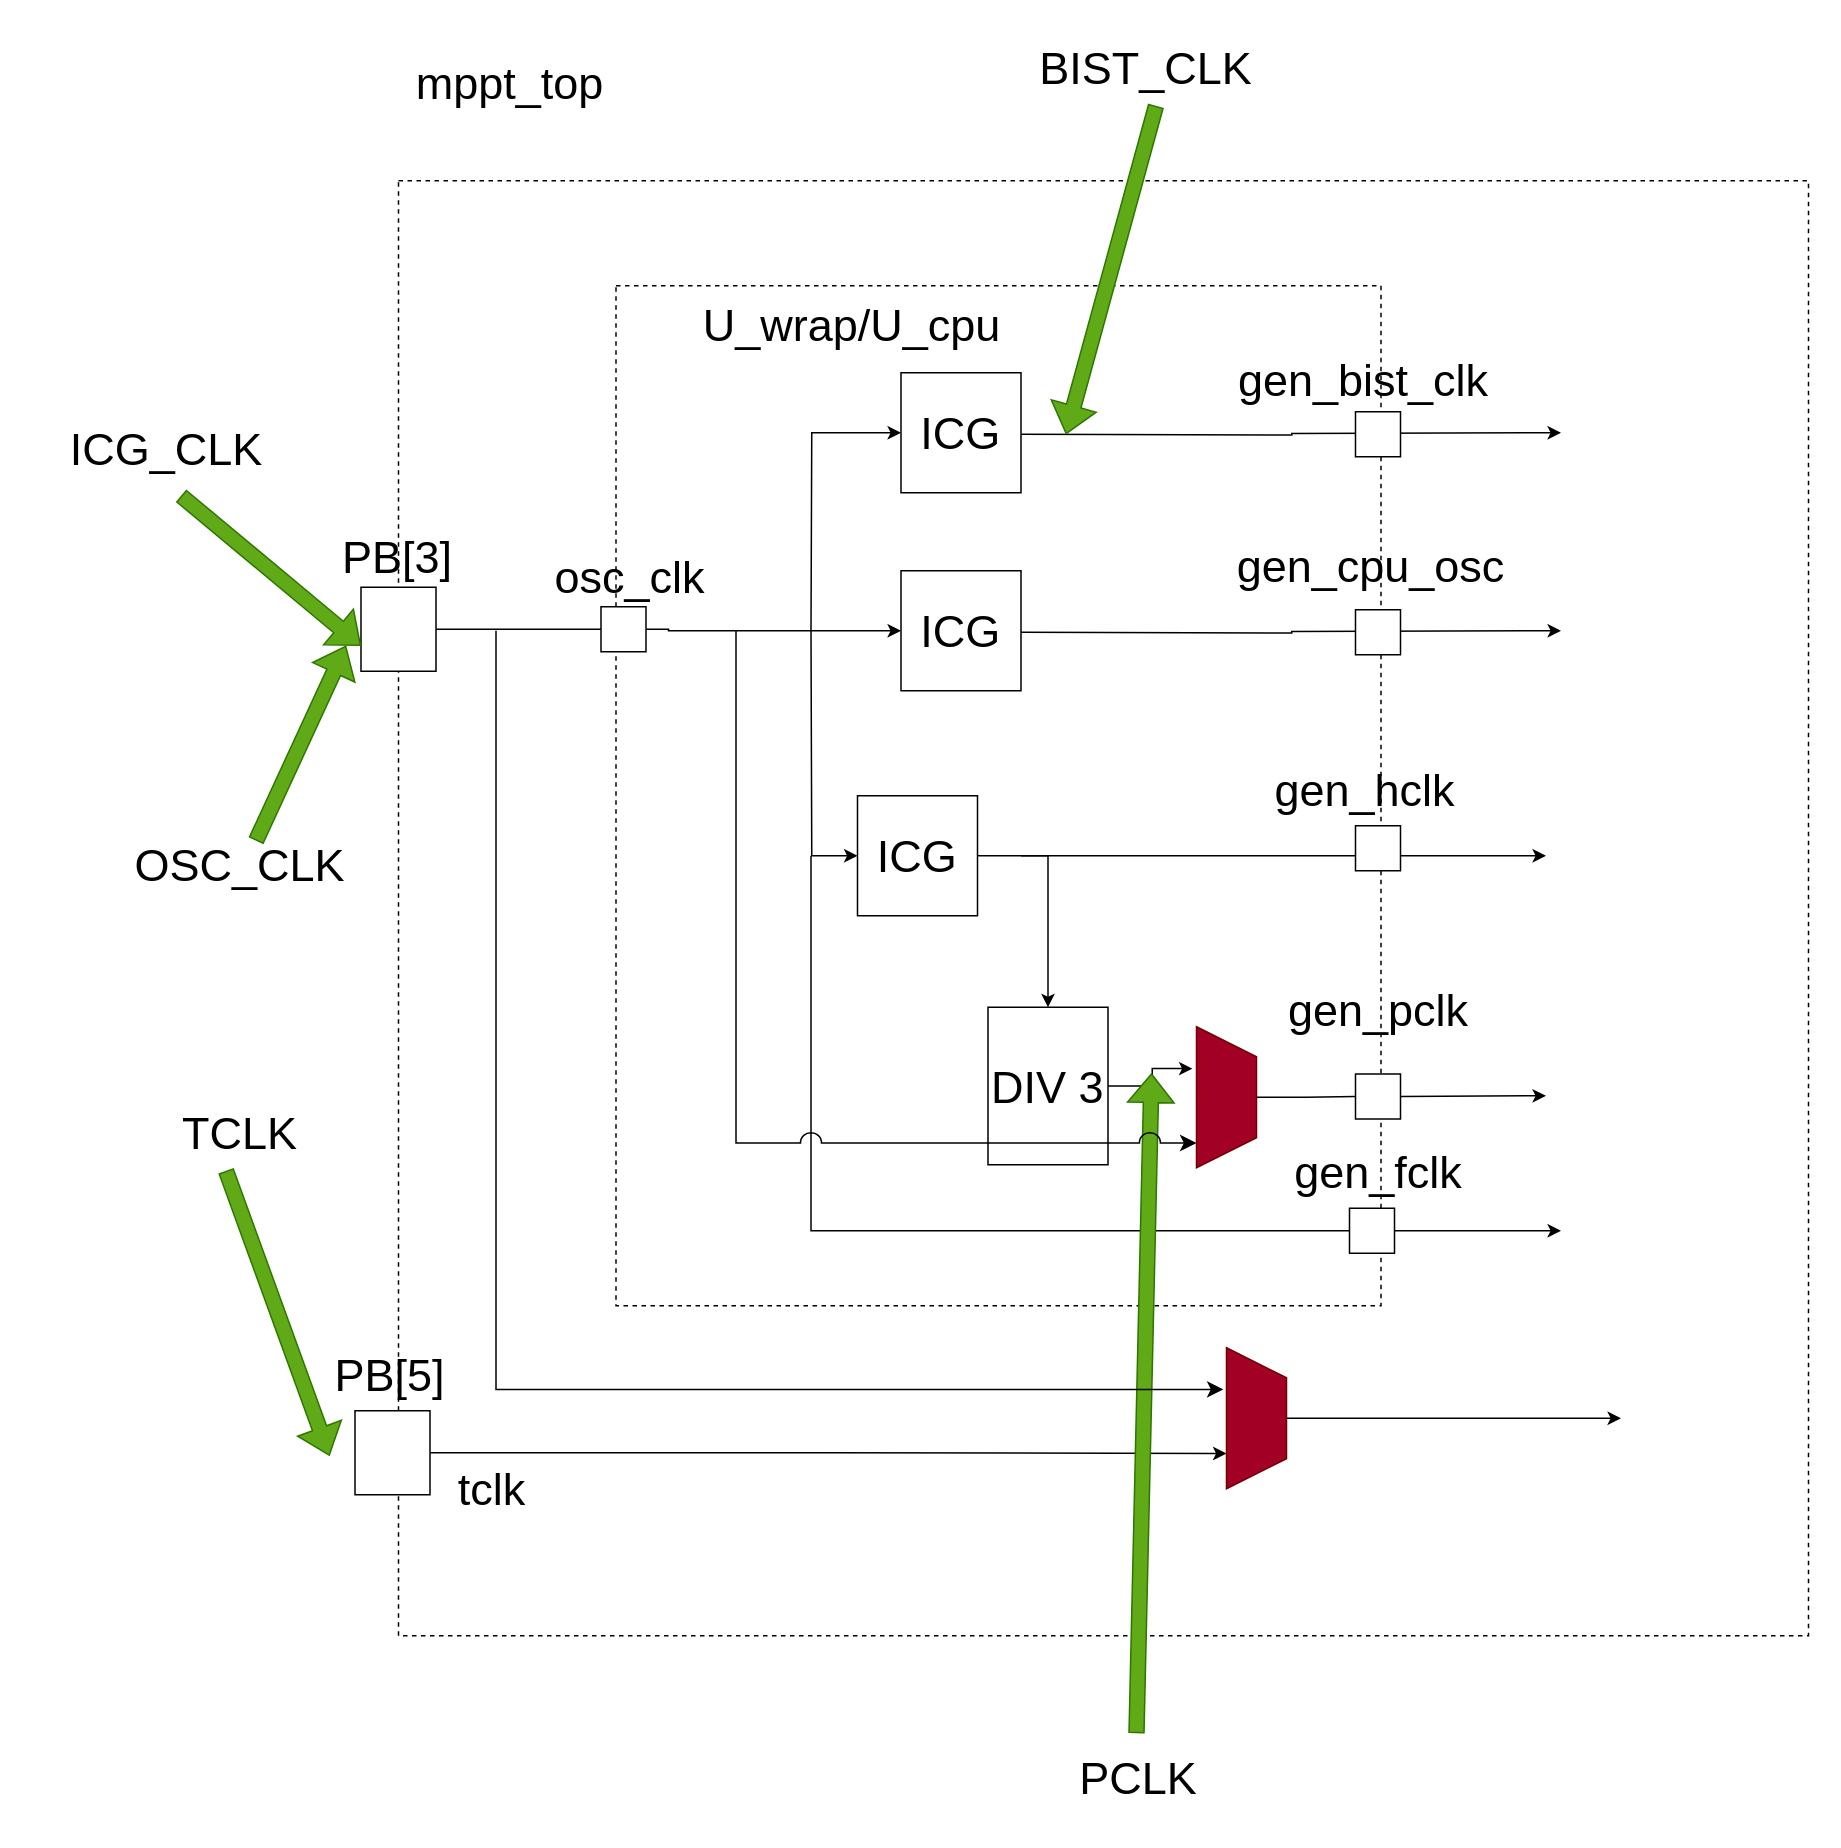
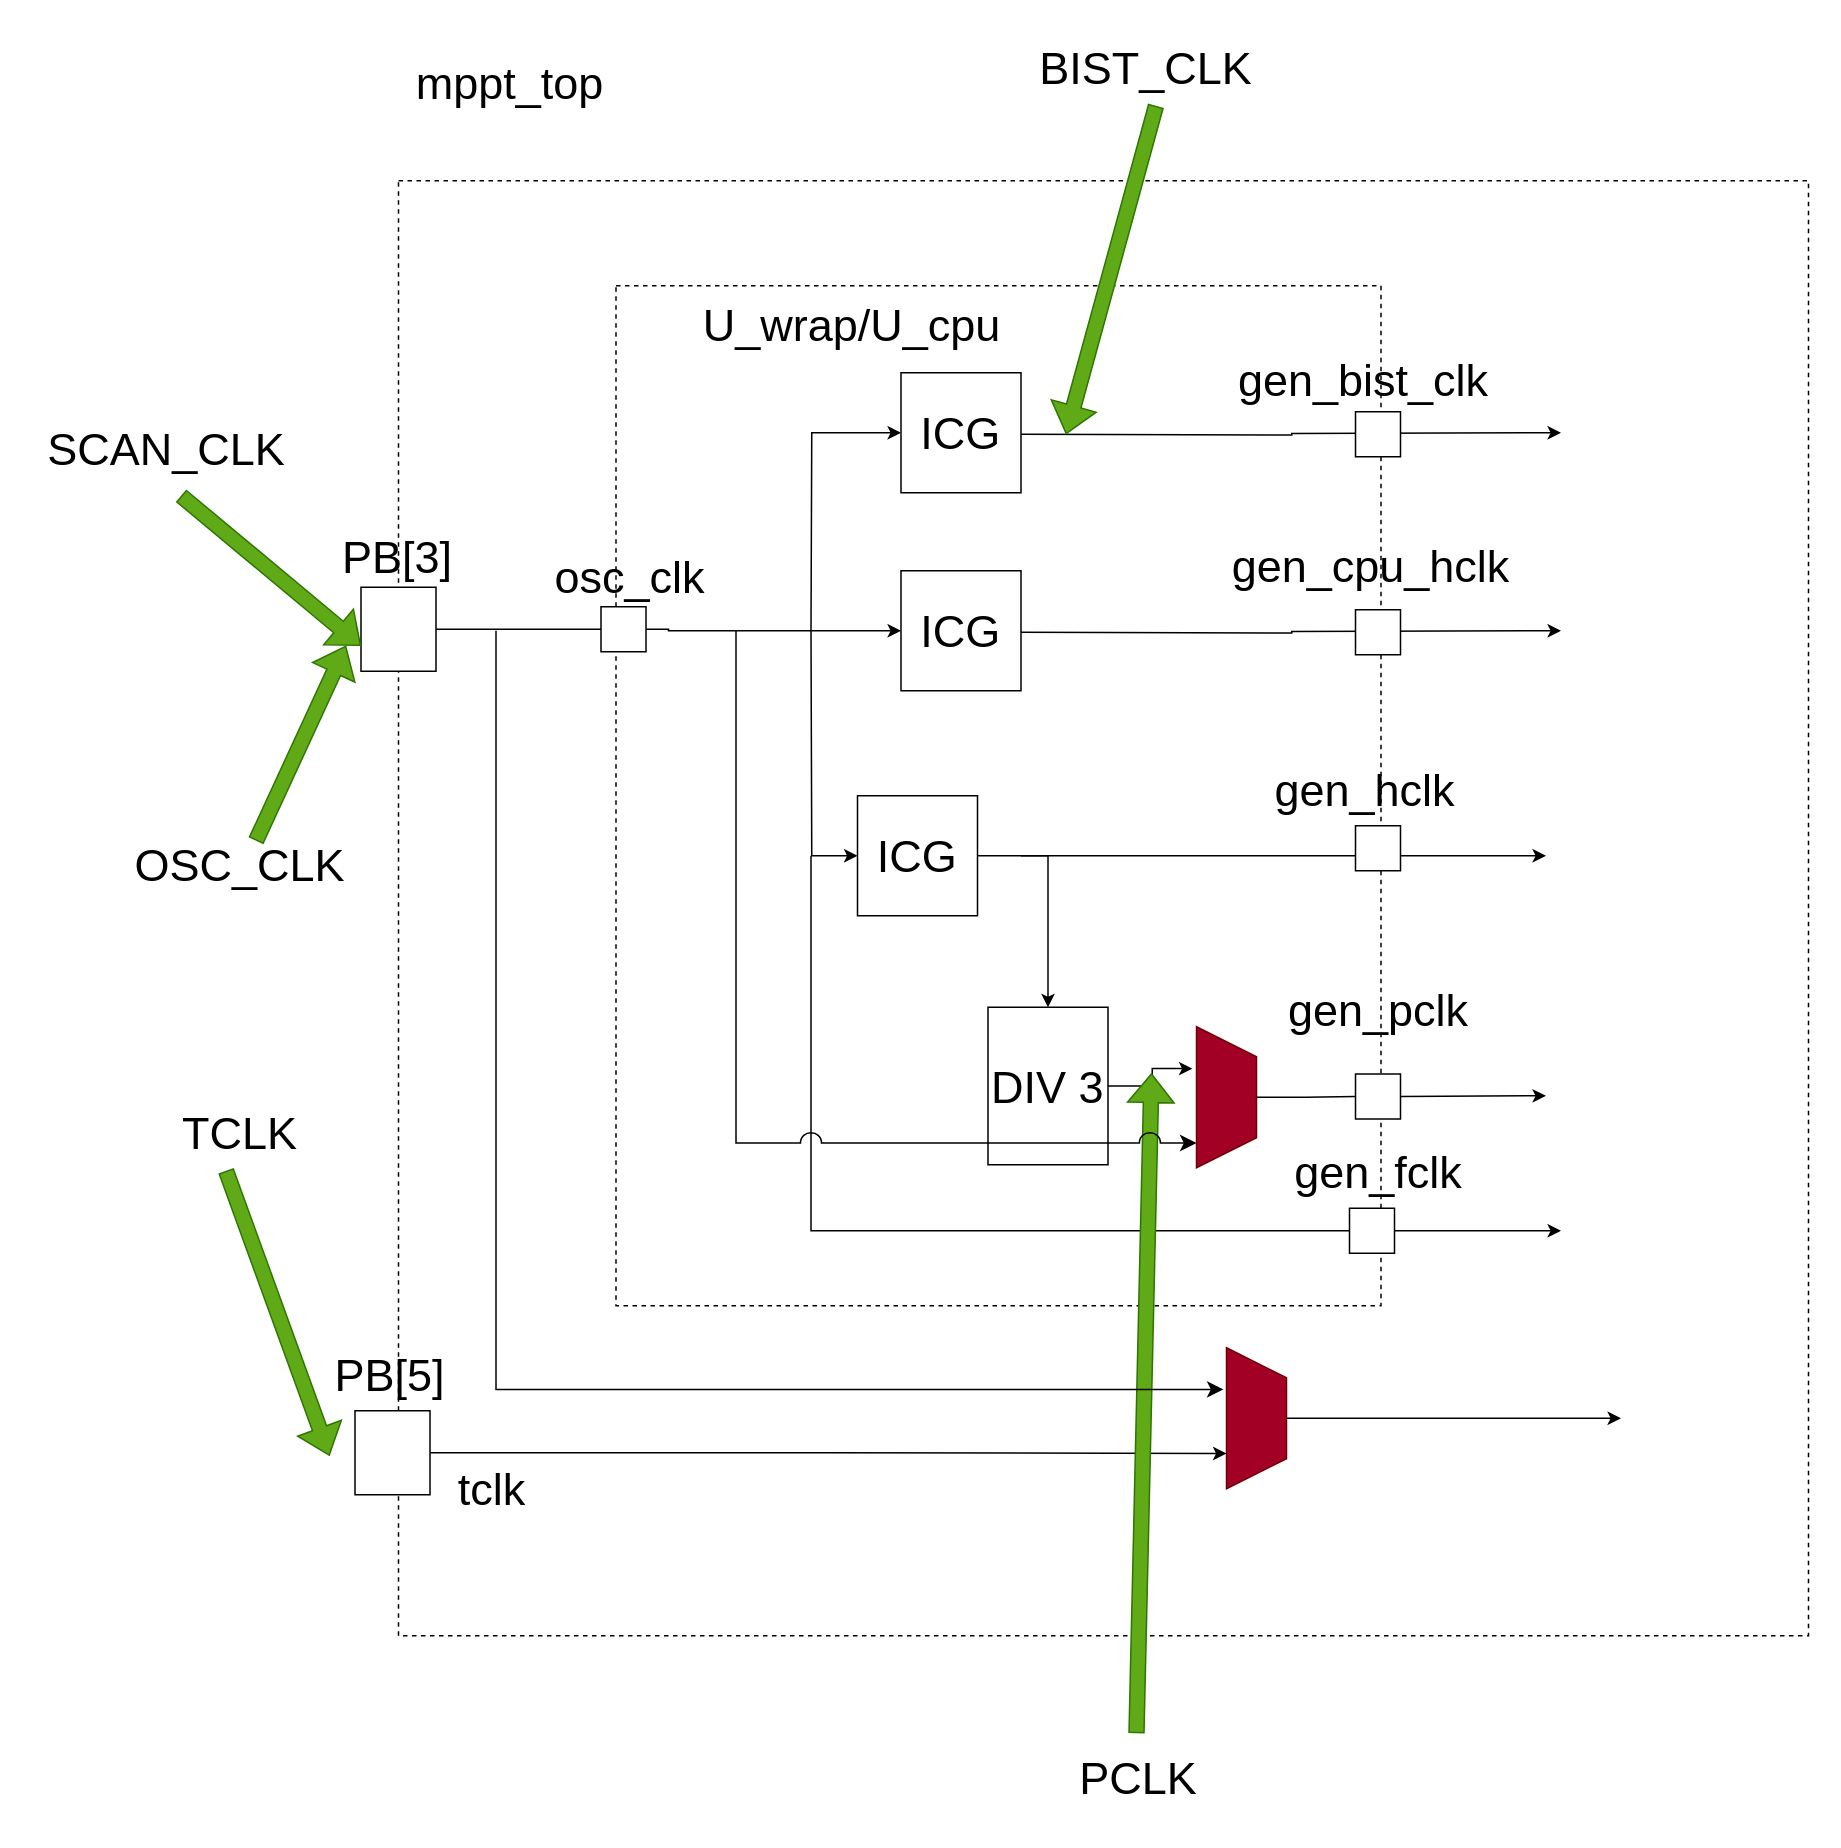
node "ICG_CLK": label "ICG_CLK" -> "SCAN_CLK"
node "gen_cpu_osc": label "gen_cpu_osc" -> "gen_cpu_hclk"
